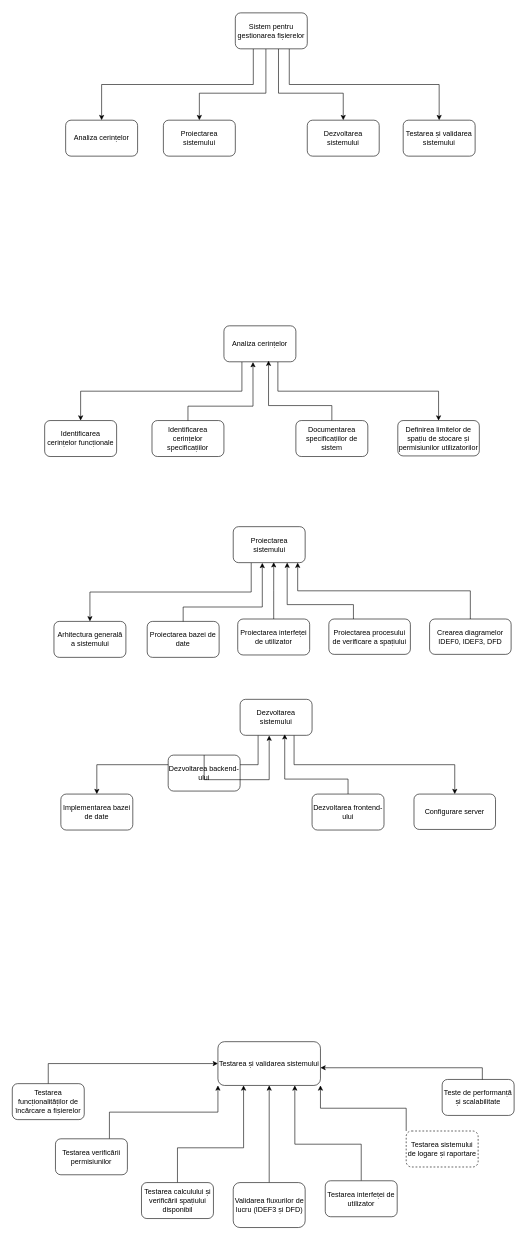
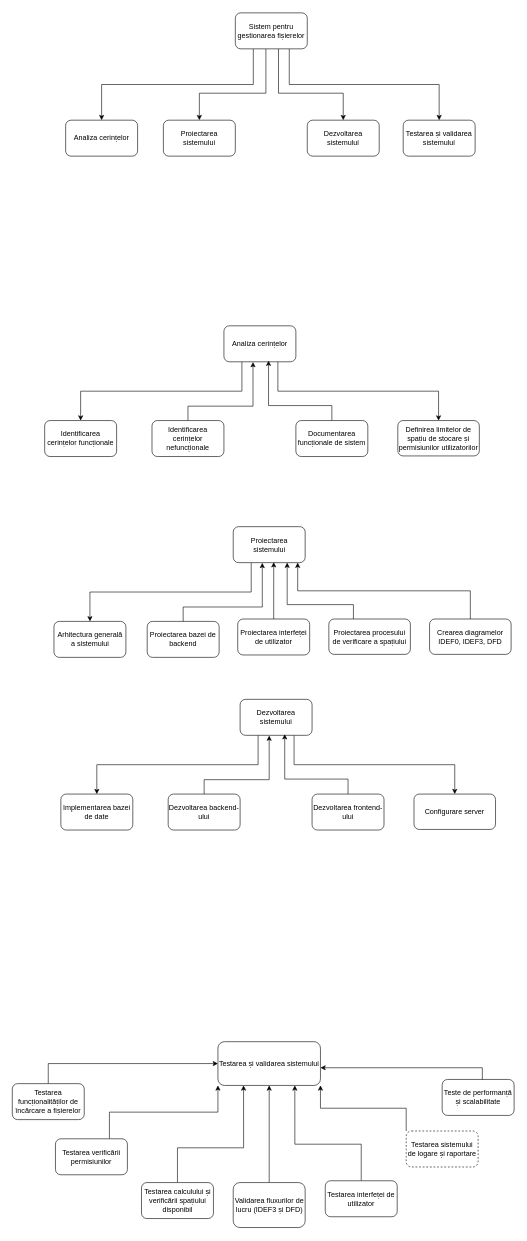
node "Identificarea cerințelor specificațiilor": label "Identificarea cerințelor specificațiilor" -> "Identificarea cerințelor nefuncționale"
node "Documentarea specificațiilor de sistem": label "Documentarea specificațiilor de sistem" -> "Documentarea funcționale de sistem"
node "Proiectarea bazei de date": label "Proiectarea bazei de date" -> "Proiectarea bazei de backend"
node "Dezvoltarea backend-ului": moved (204, 773) -> (204, 812)
